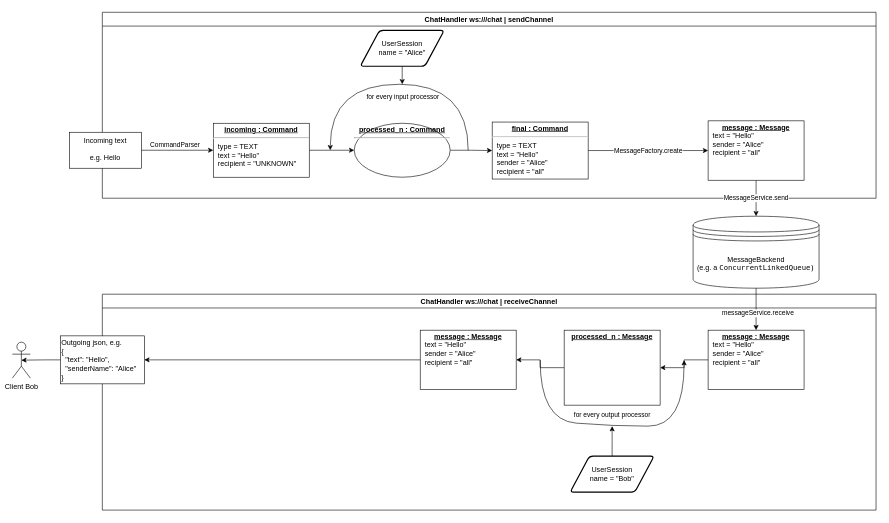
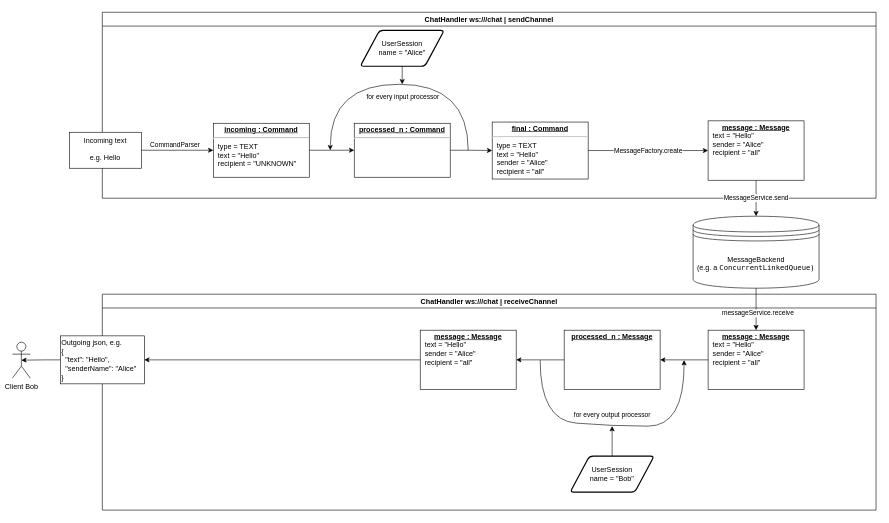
node "processed_n : Command": shape ellipse -> rectangle
node "processed_n : Message": size 96x75 -> 96x59
